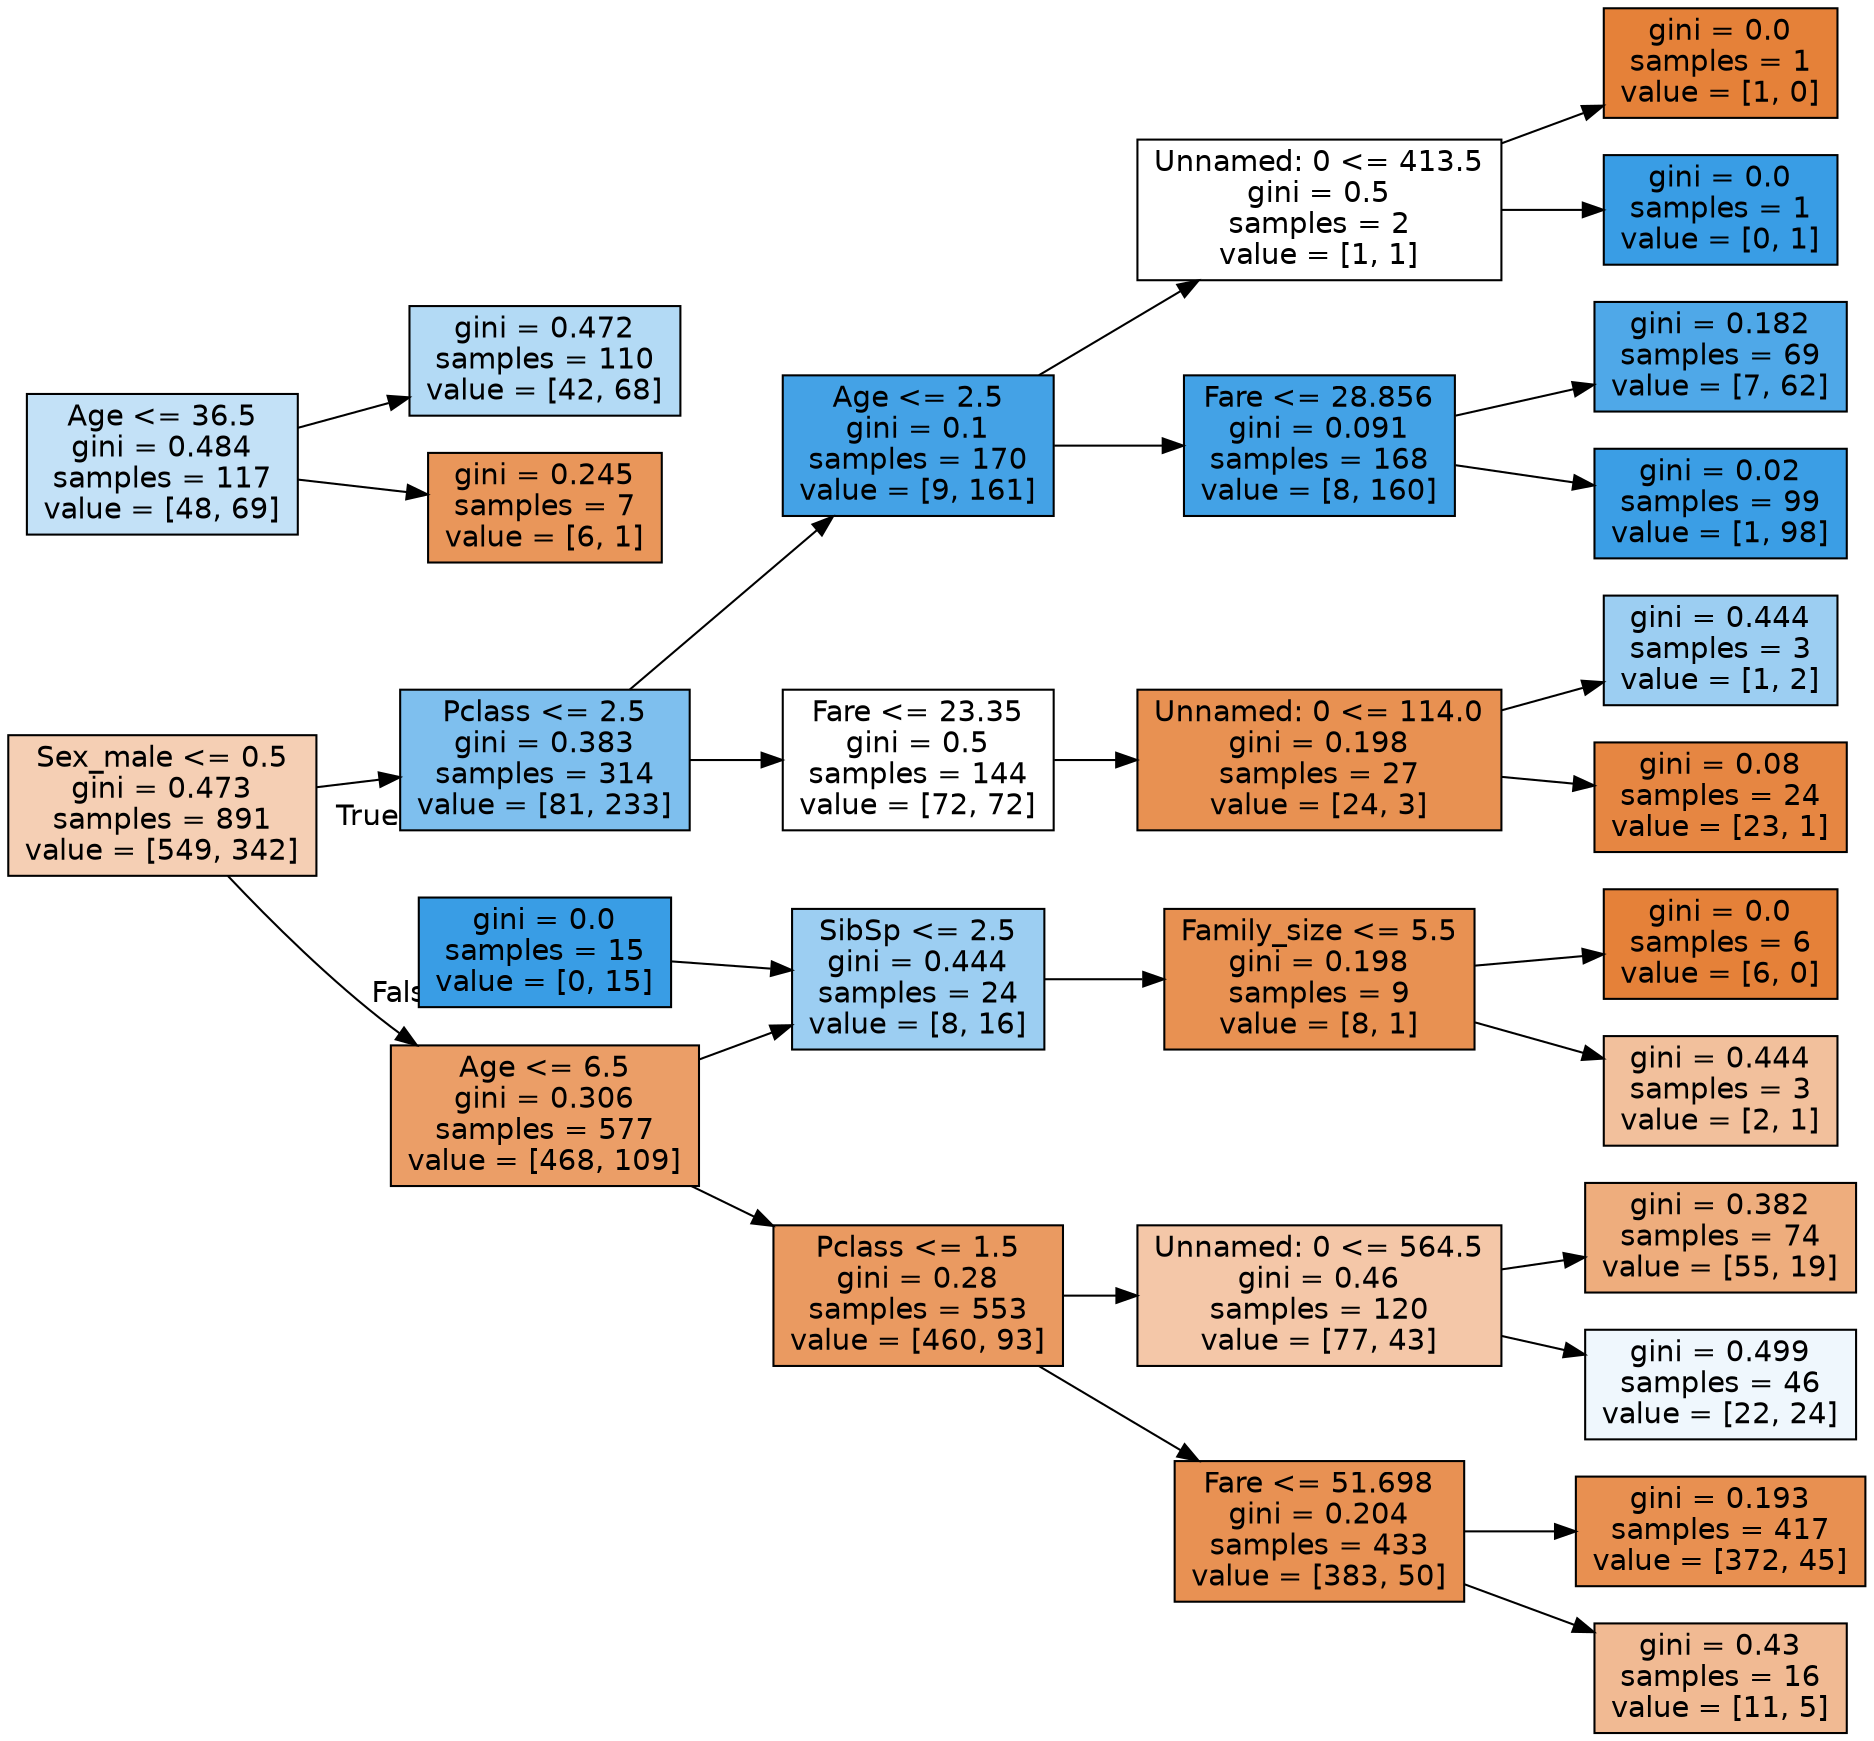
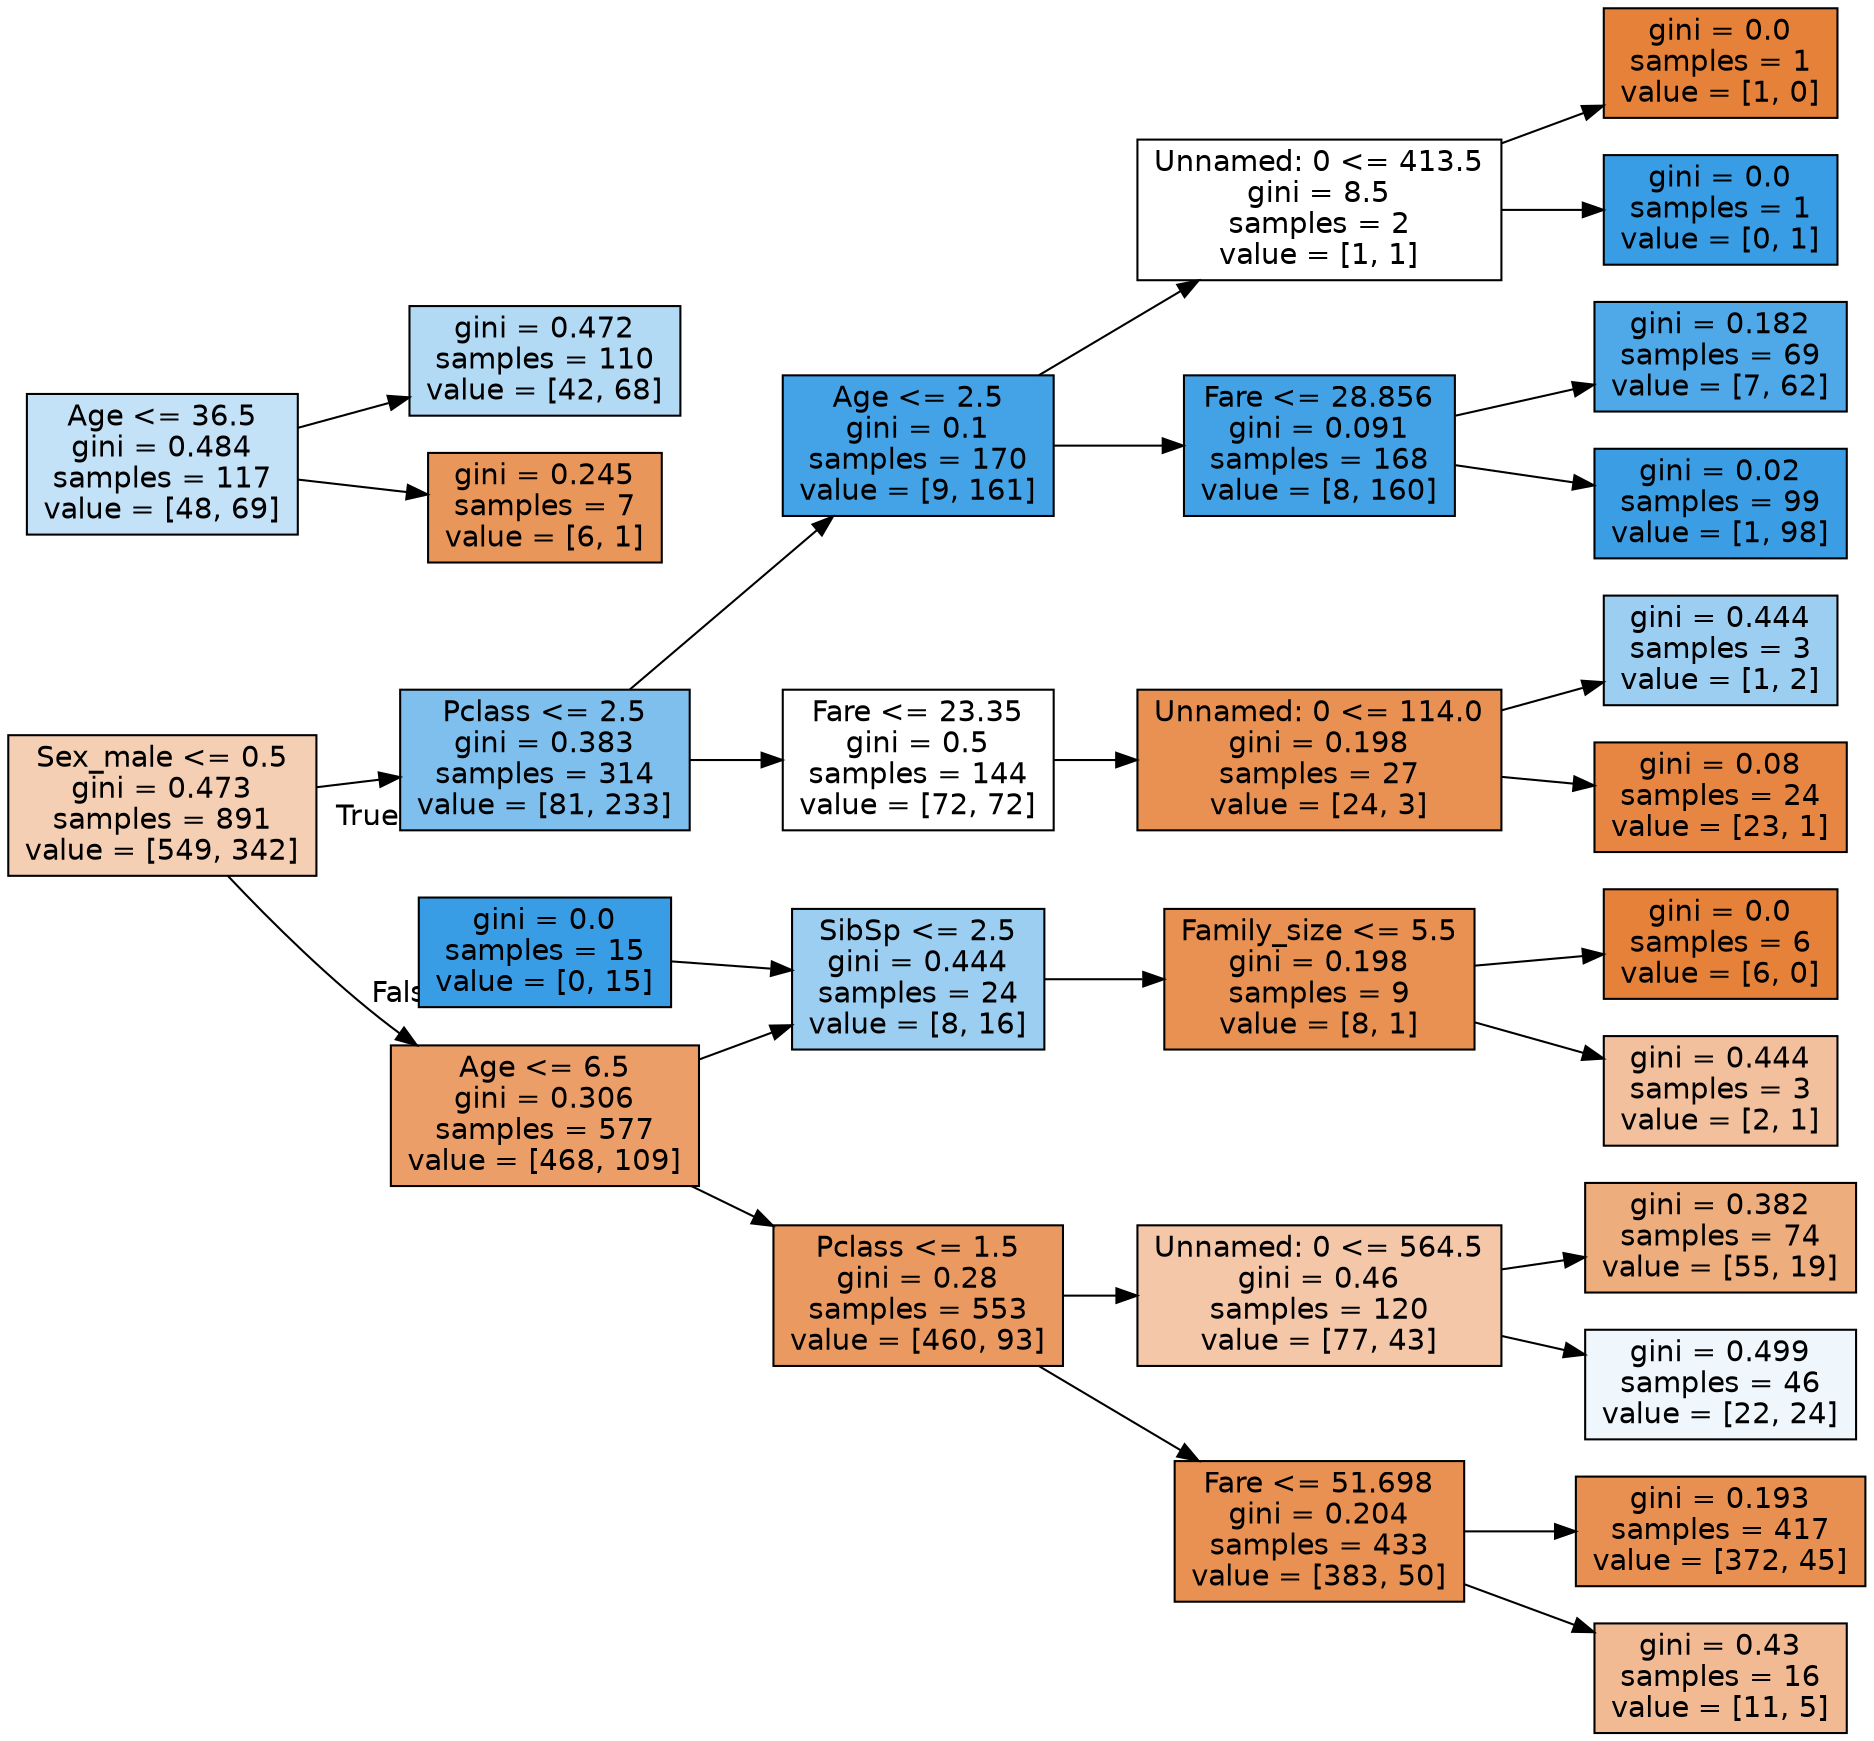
node "Unnamed: 0 <= 413.5 gini = 0.5 samples = 2 value = [1, 1]": label "Unnamed: 0 <= 413.5 gini = 0.5 samples = 2 value = [1, 1]" -> "Unnamed: 0 <= 413.5 gini = 8.5 samples = 2 value = [1, 1]"
